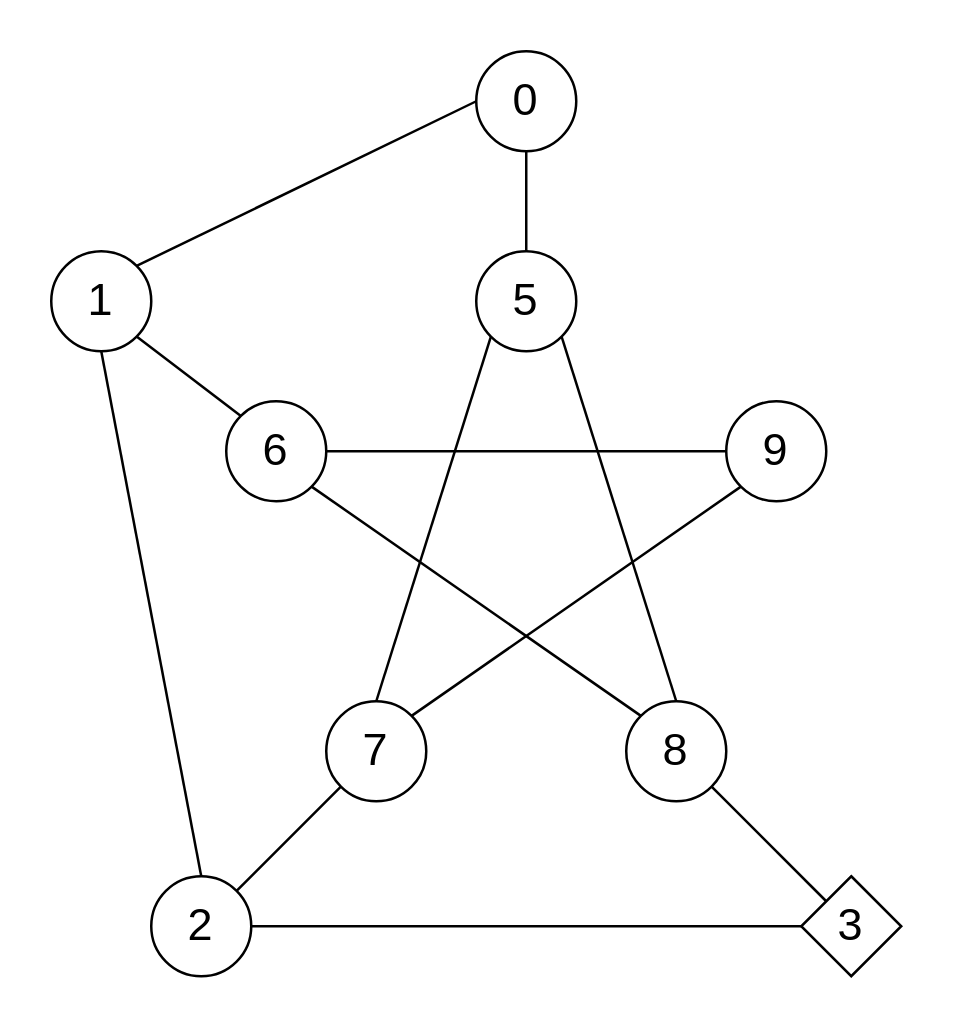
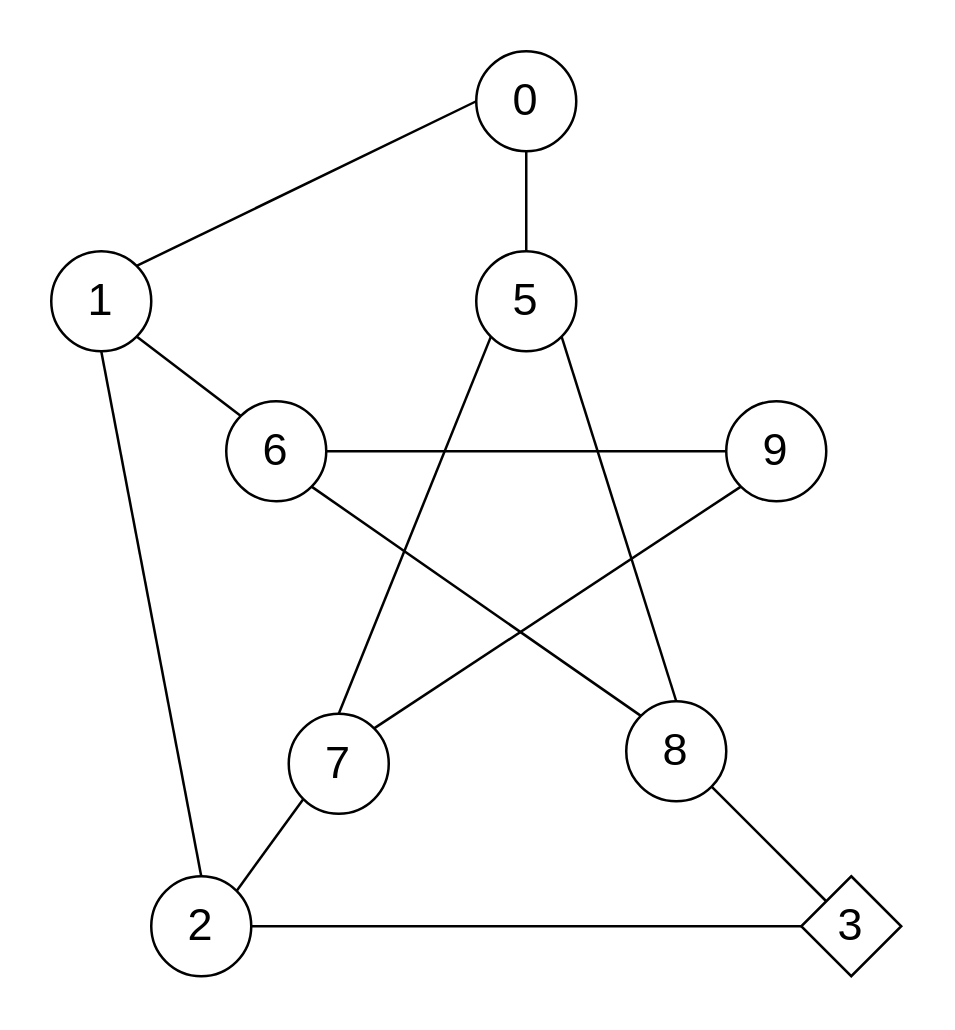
node "7": moved (376, 751) -> (339, 764)
